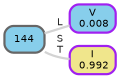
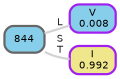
node "144": label "144" -> "844"
